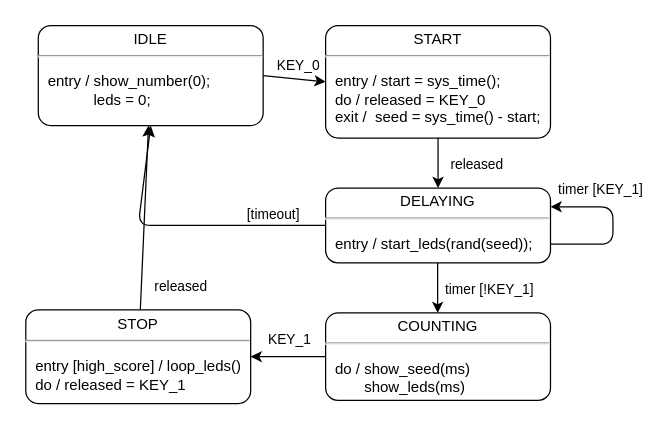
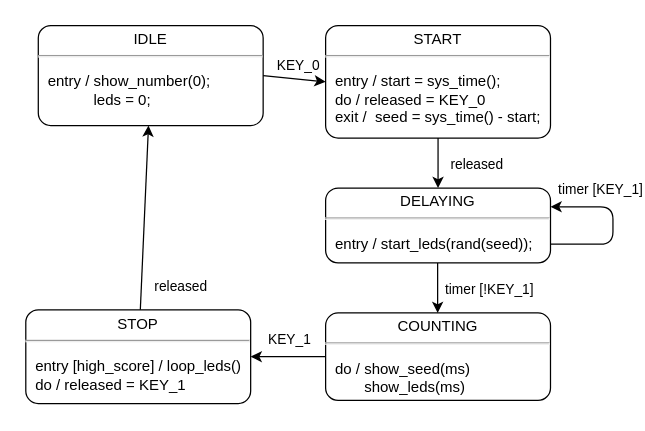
edge "DELAYING entry / start_leds(rand(seed));" -> "IDLE entry / show_number(0); leds = 0;": removed, label "[timeout]"
